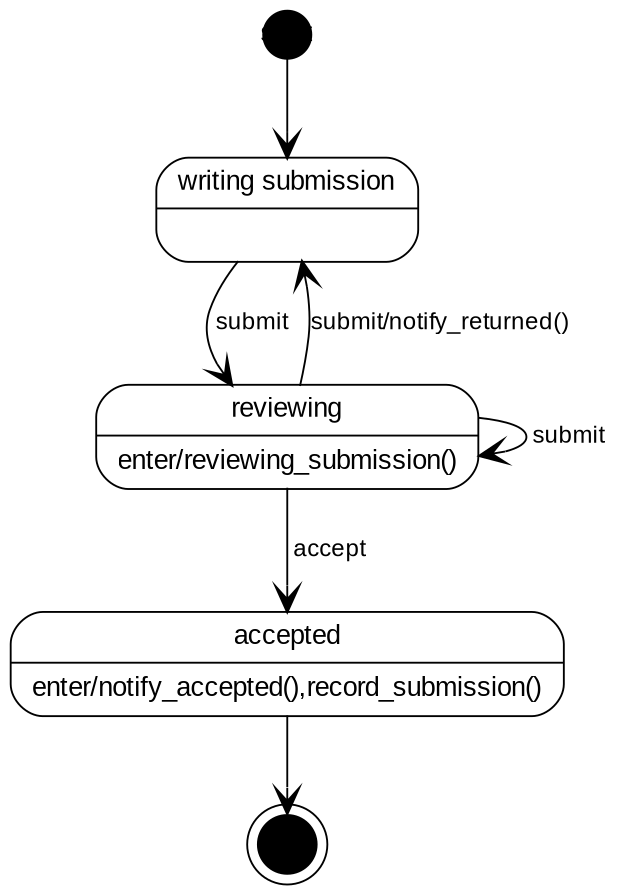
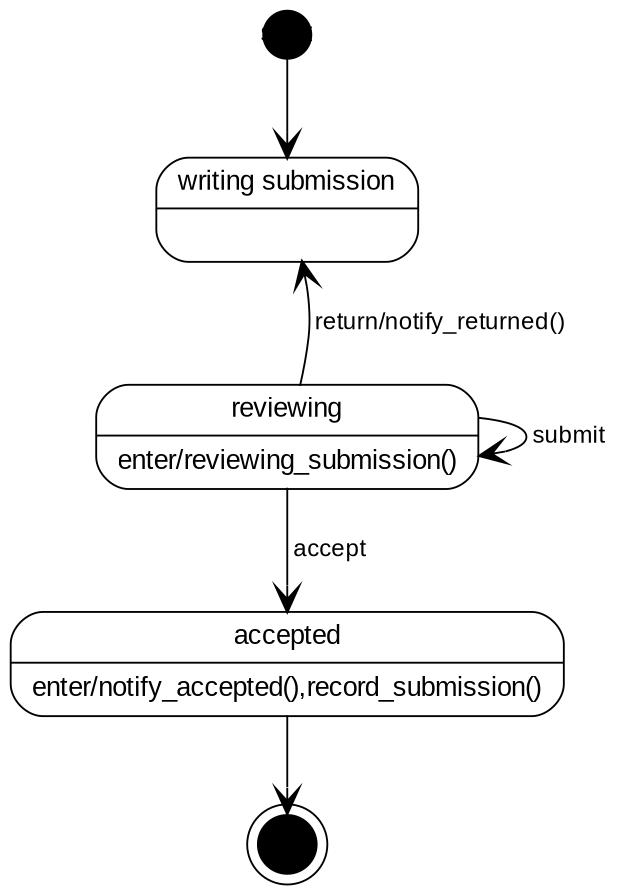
edge "writing submission" -> "reviewing": removed, label "submit"
edge "reviewing" -> "writing submission": label " submit/notify_returned()   " -> " return/notify_returned()   "
